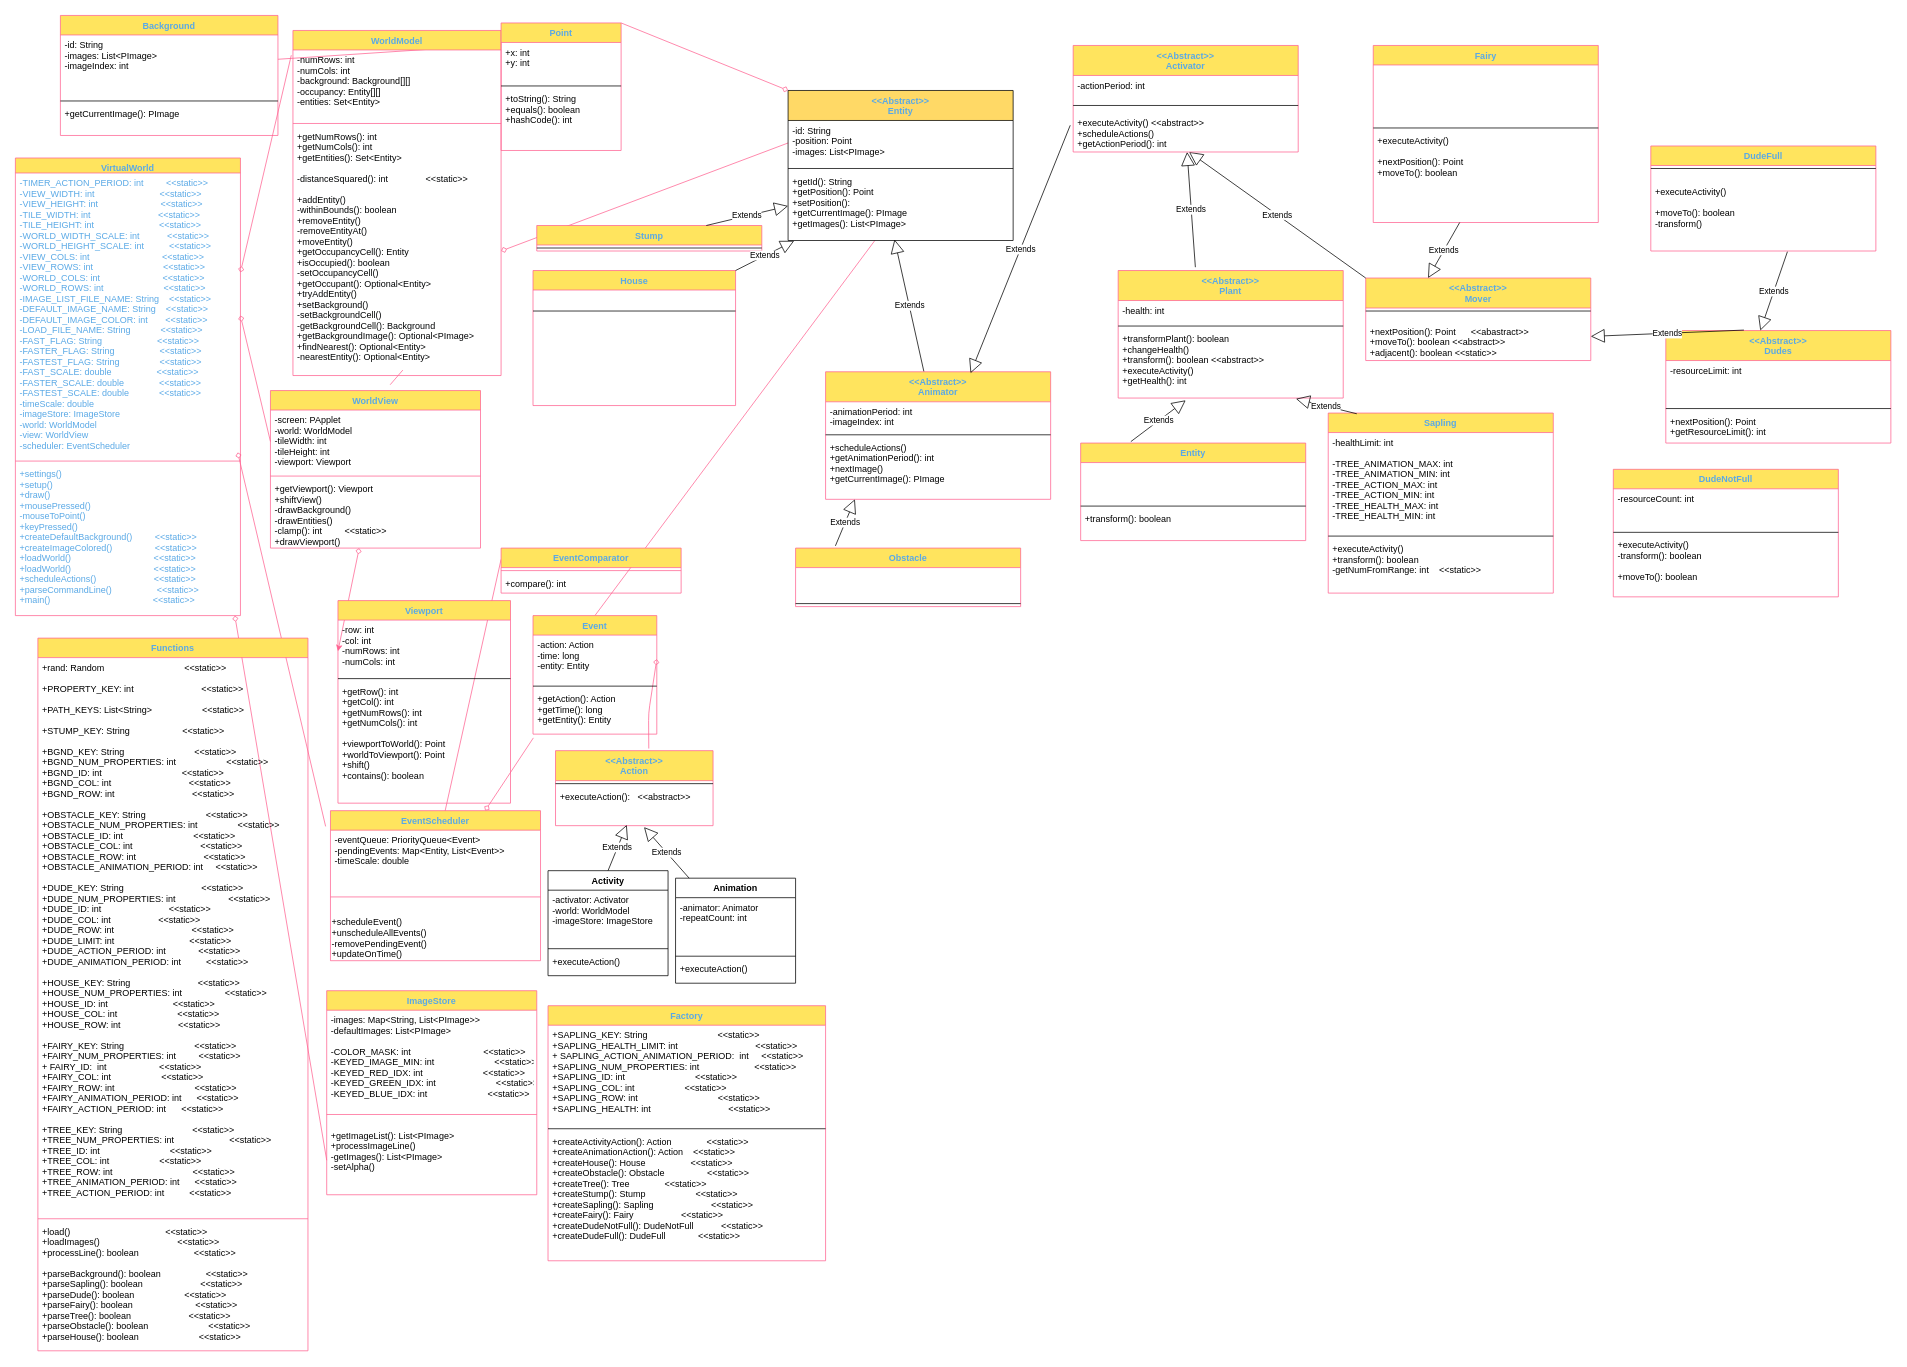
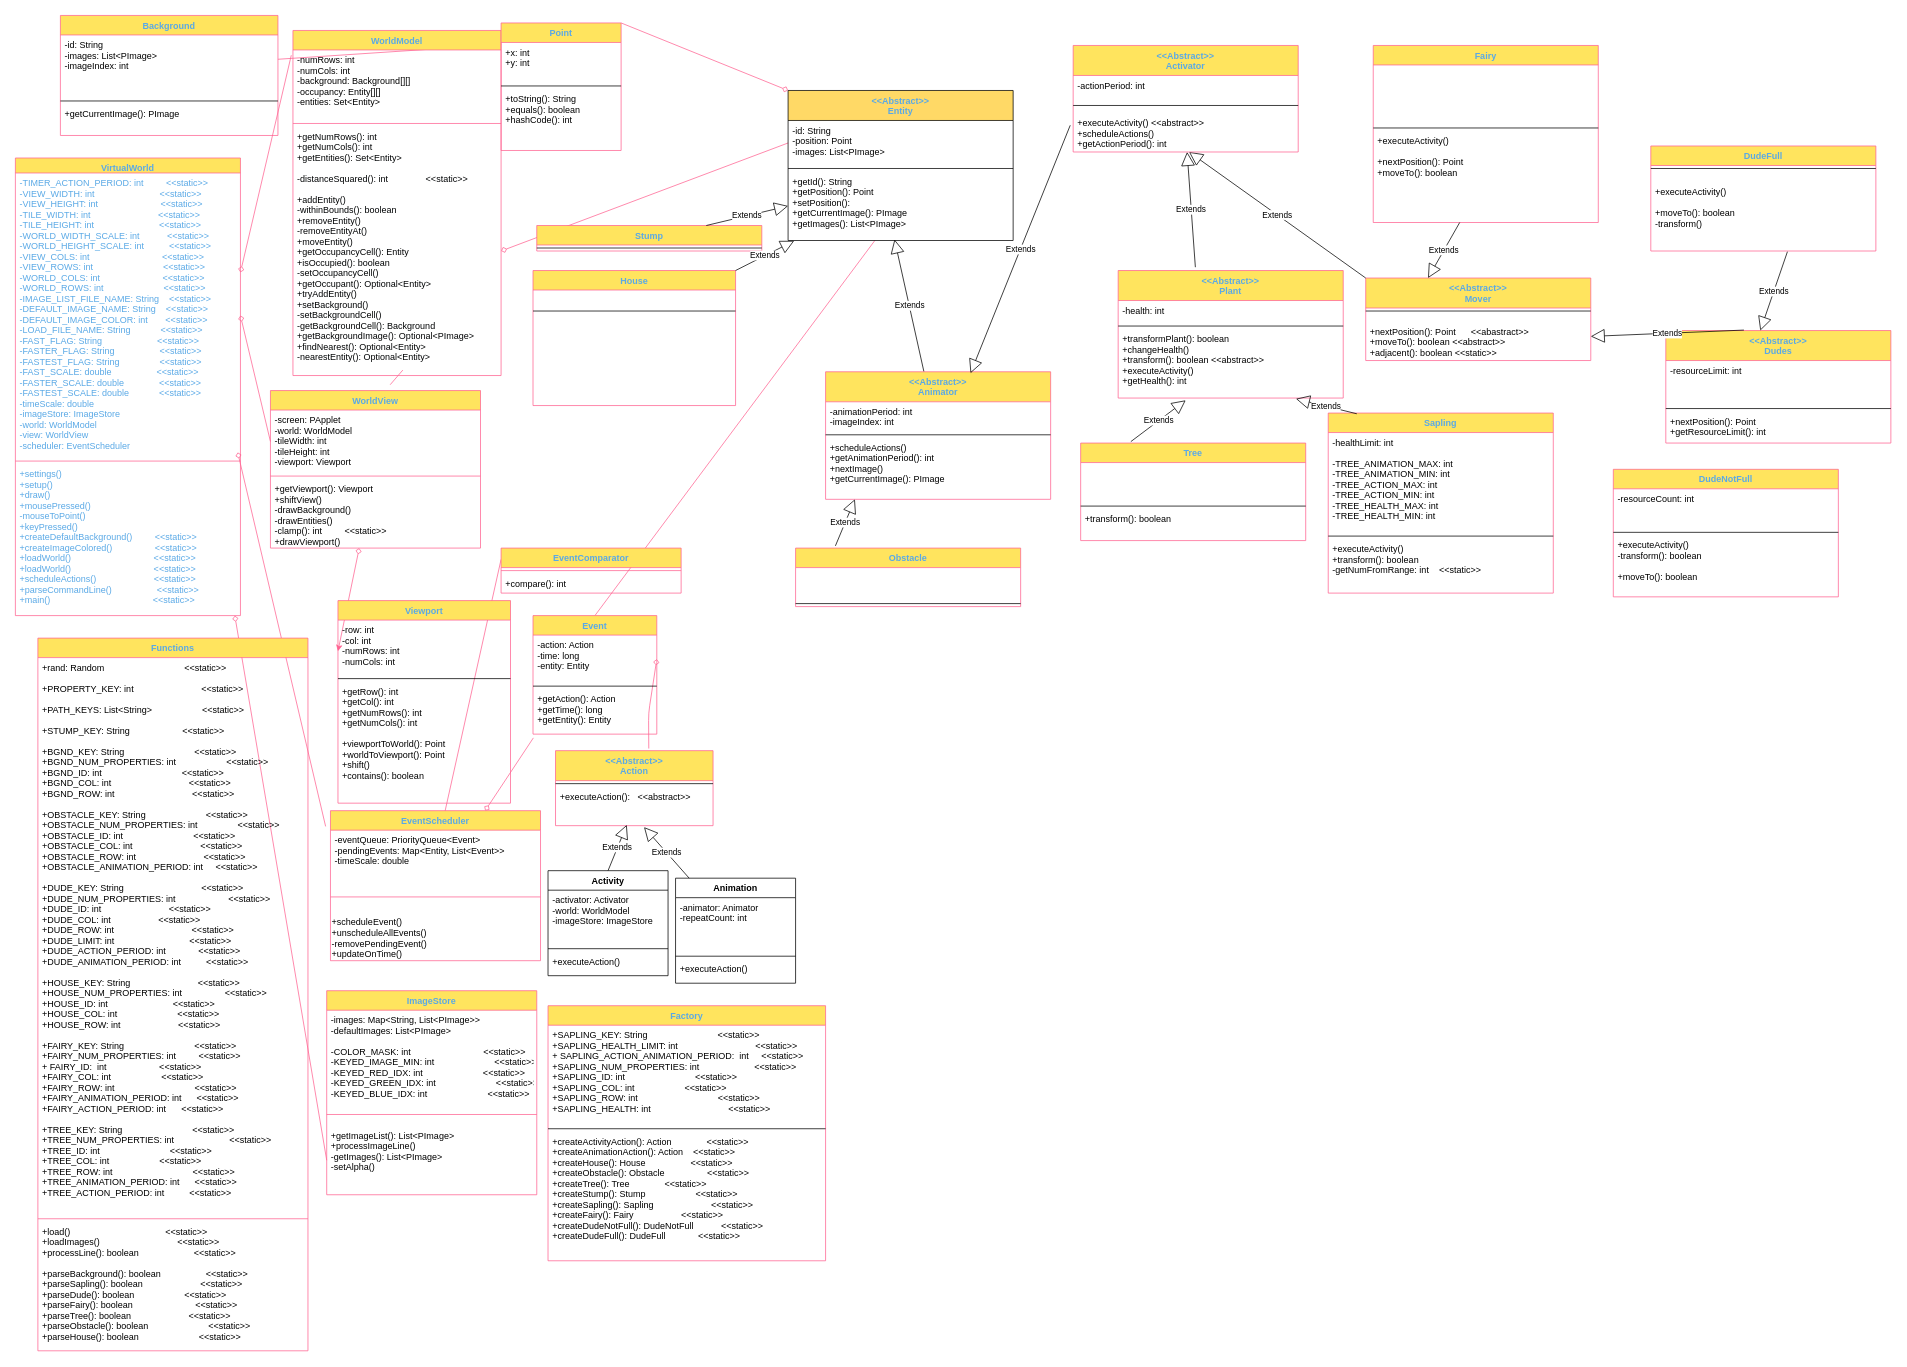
node "Entity": label "Entity" -> "Tree"
